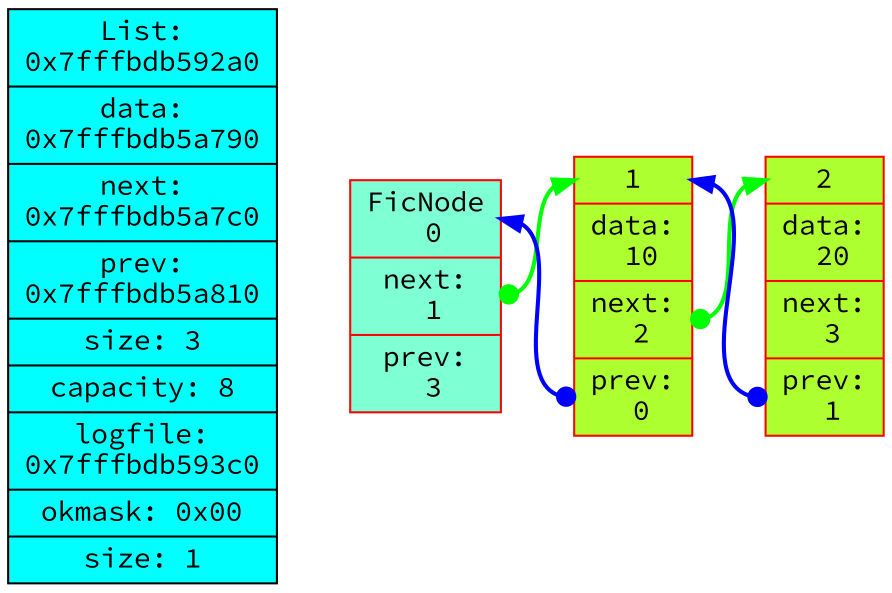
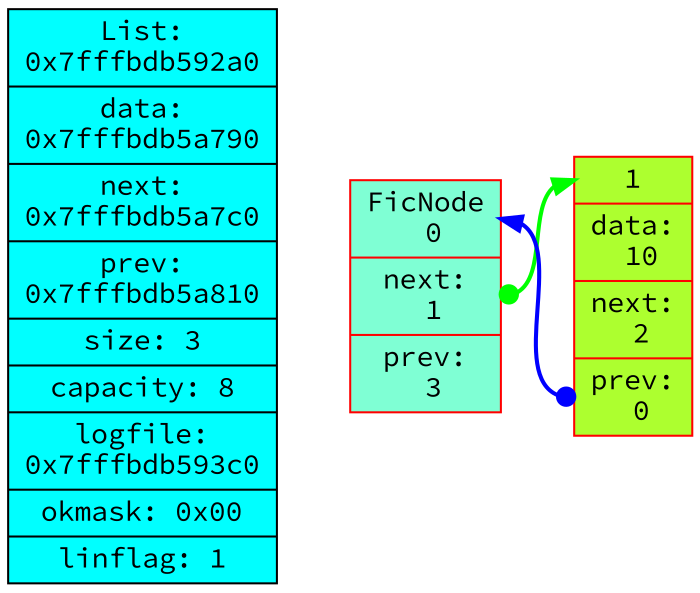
node "2": removed
node "List:": text "size: 1" -> "linflag: 1"
